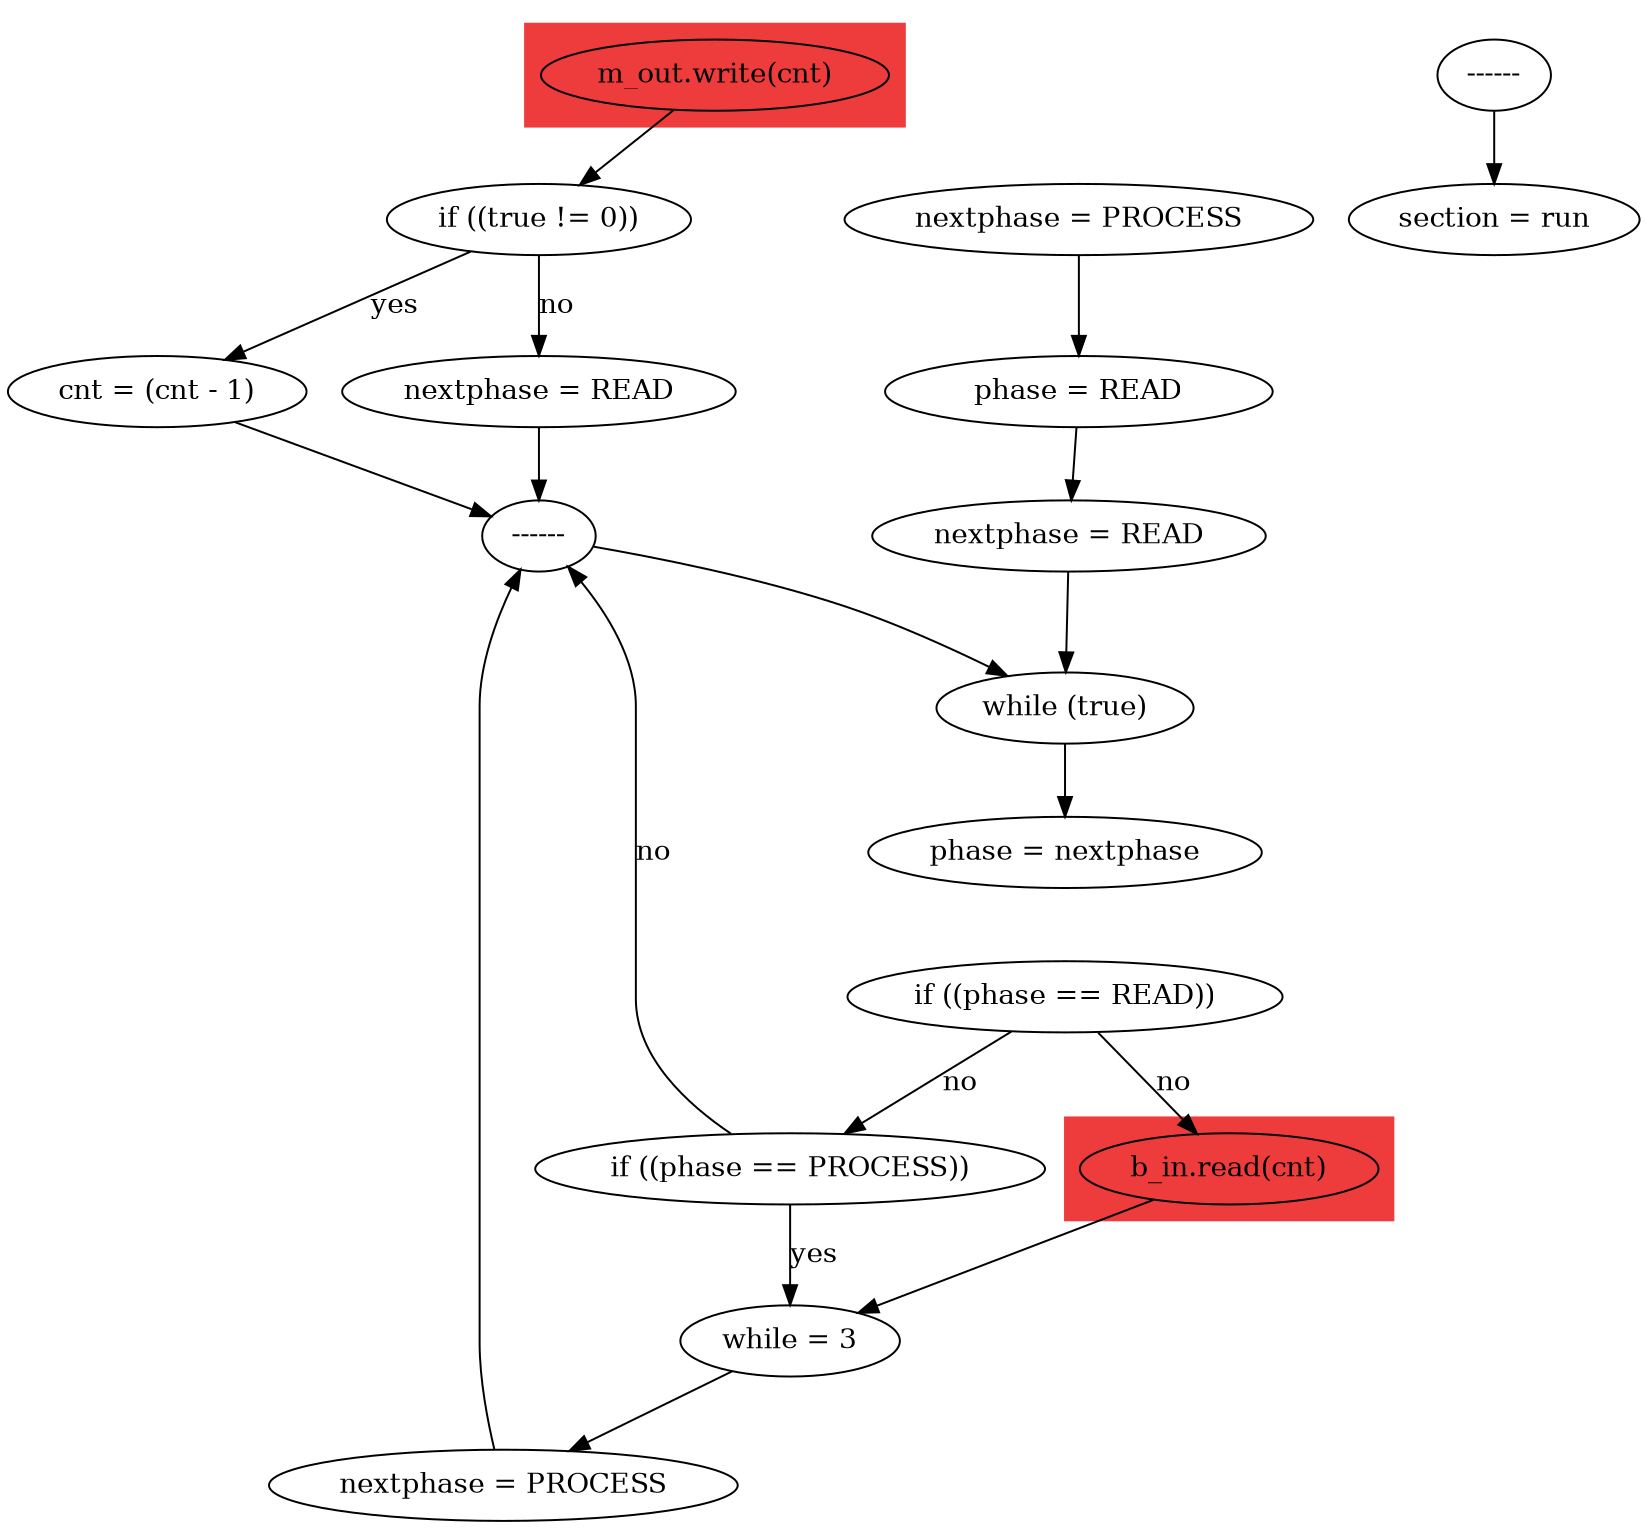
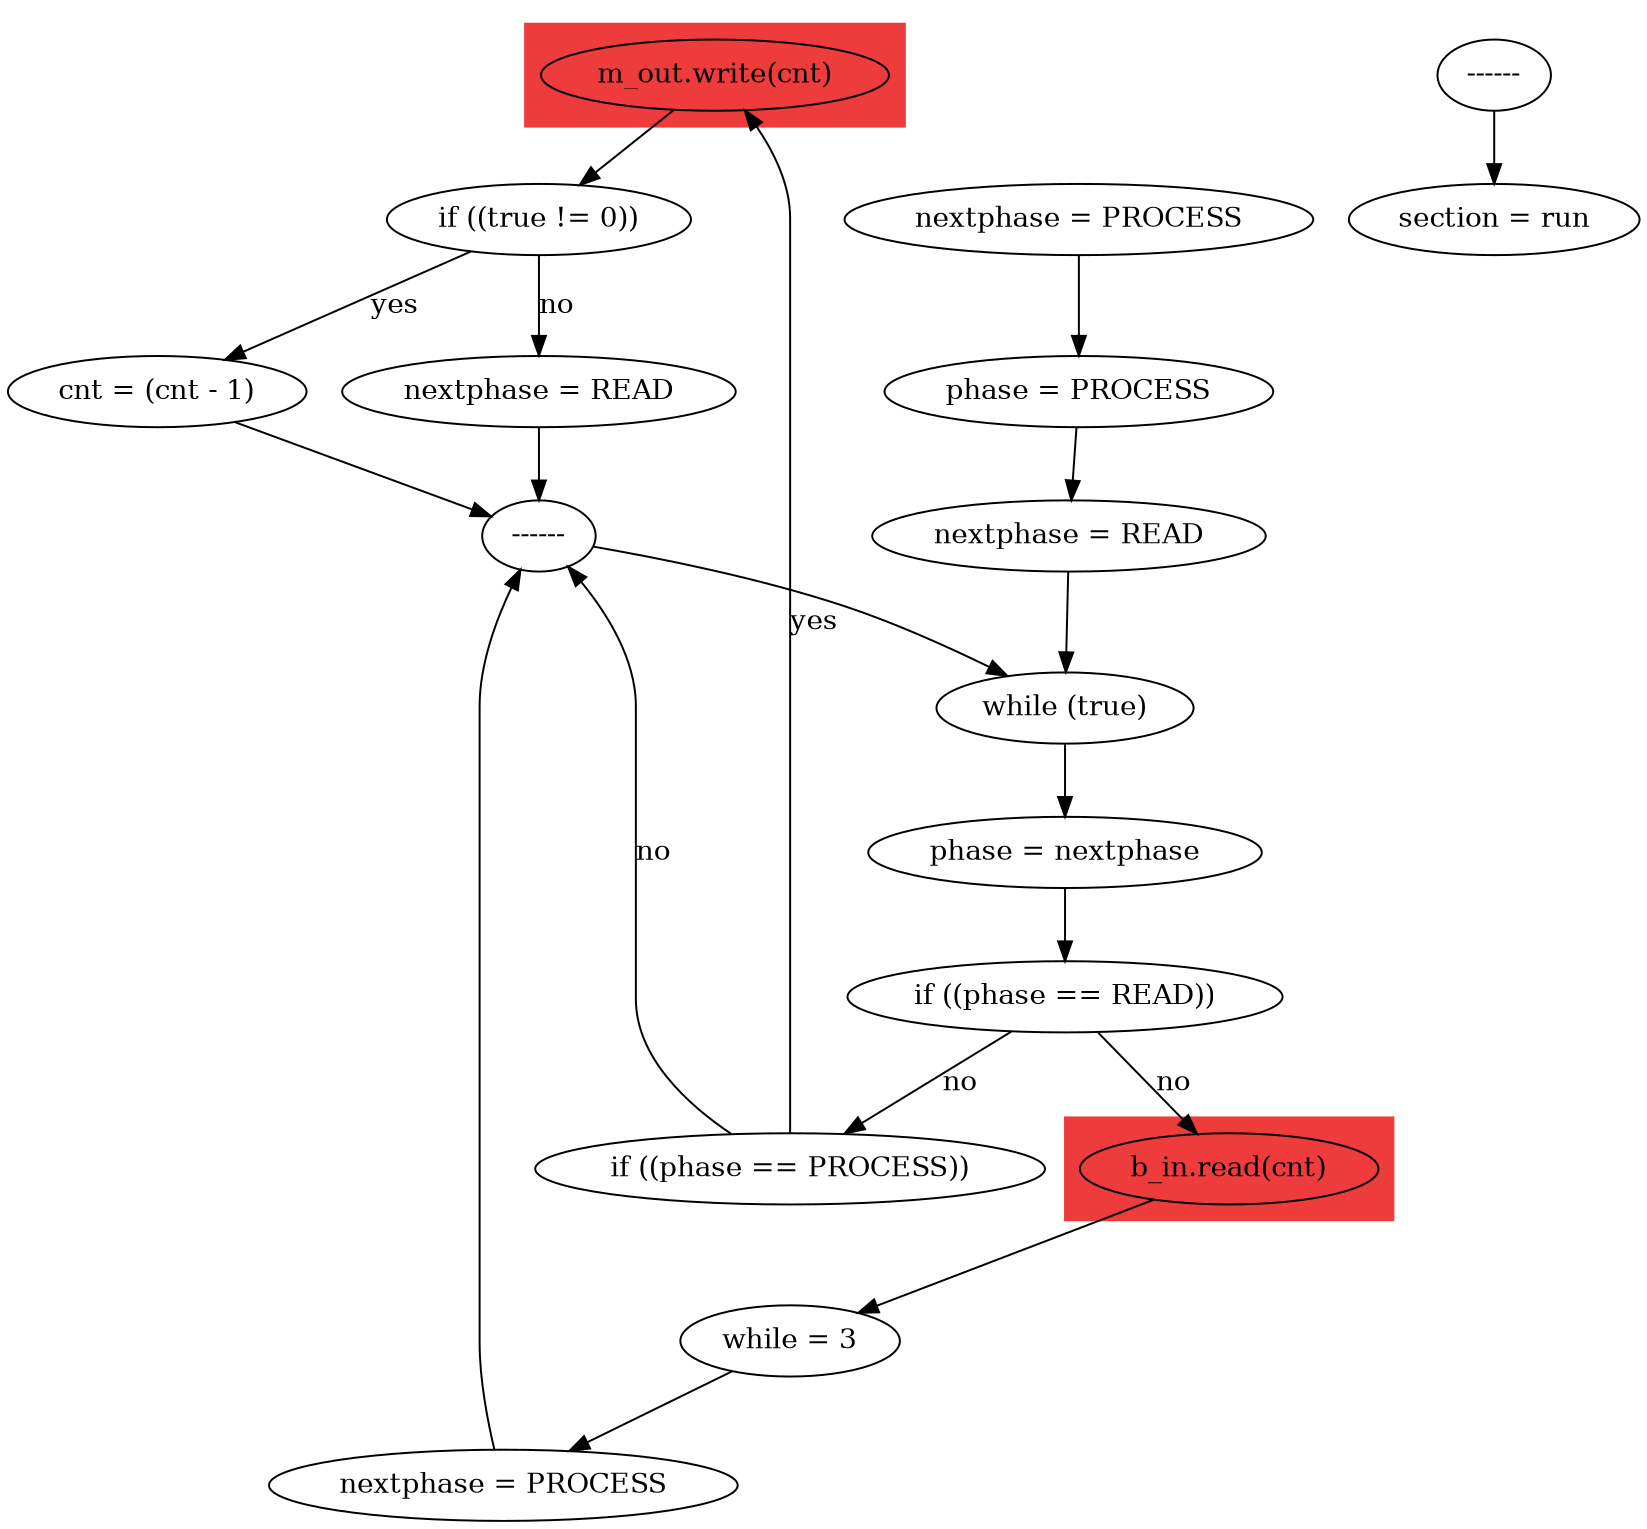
node "phase = READ": label "phase = READ" -> "phase = PROCESS"
edge "phase = nextphase" -> "if ((phase == READ))": added
edge "if ((phase == PROCESS))" -> "while = 3": now "if ((phase == PROCESS))" -> "m_out.write(cnt)"
